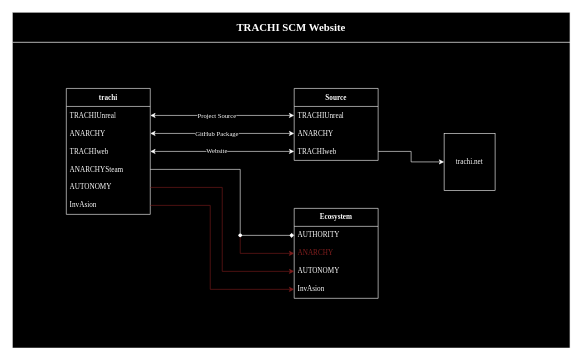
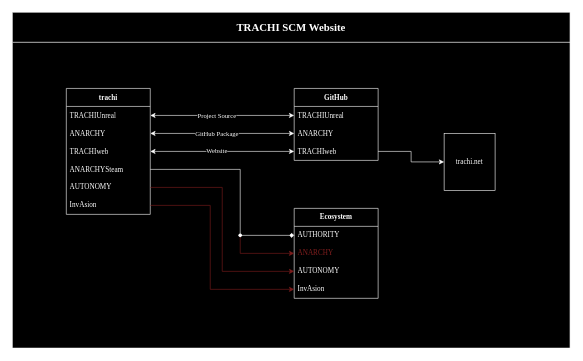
node "Source": label "Source" -> "GitHub"
